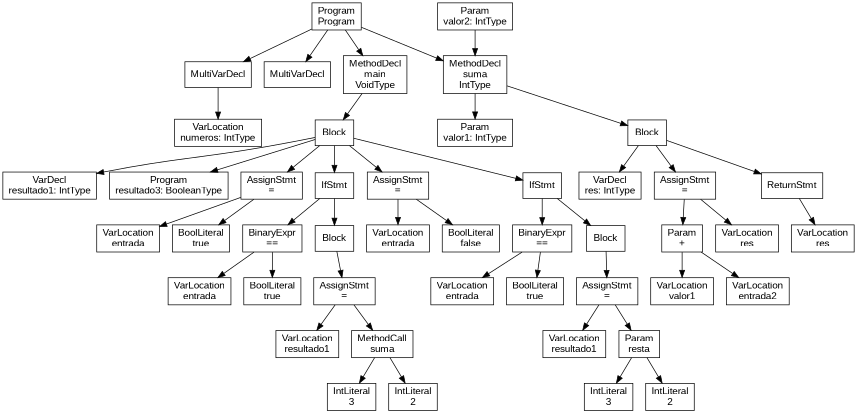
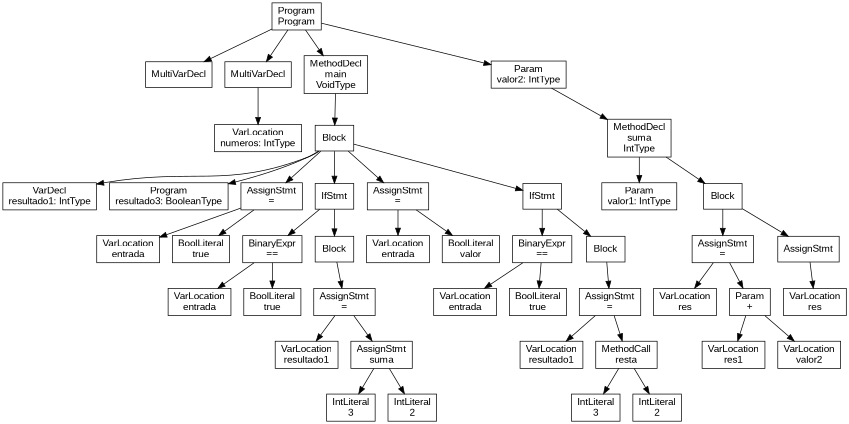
edge "Program Program" -> "MethodDecl suma IntType": now "Program Program" -> "Param valor2: IntType"
node "VarDecl res: IntType": removed
node "ReturnStmt": label "ReturnStmt" -> "AssignStmt"
node "BoolLiteral false": label "BoolLiteral false" -> "BoolLiteral valor"
node "VarLocation valor1": label "VarLocation valor1" -> "VarLocation res1"
node "VarLocation entrada2": label "VarLocation entrada2" -> "VarLocation valor2"
node "MethodCall suma": label "MethodCall suma" -> "AssignStmt suma"
node "Param resta": label "Param resta" -> "MethodCall resta"
